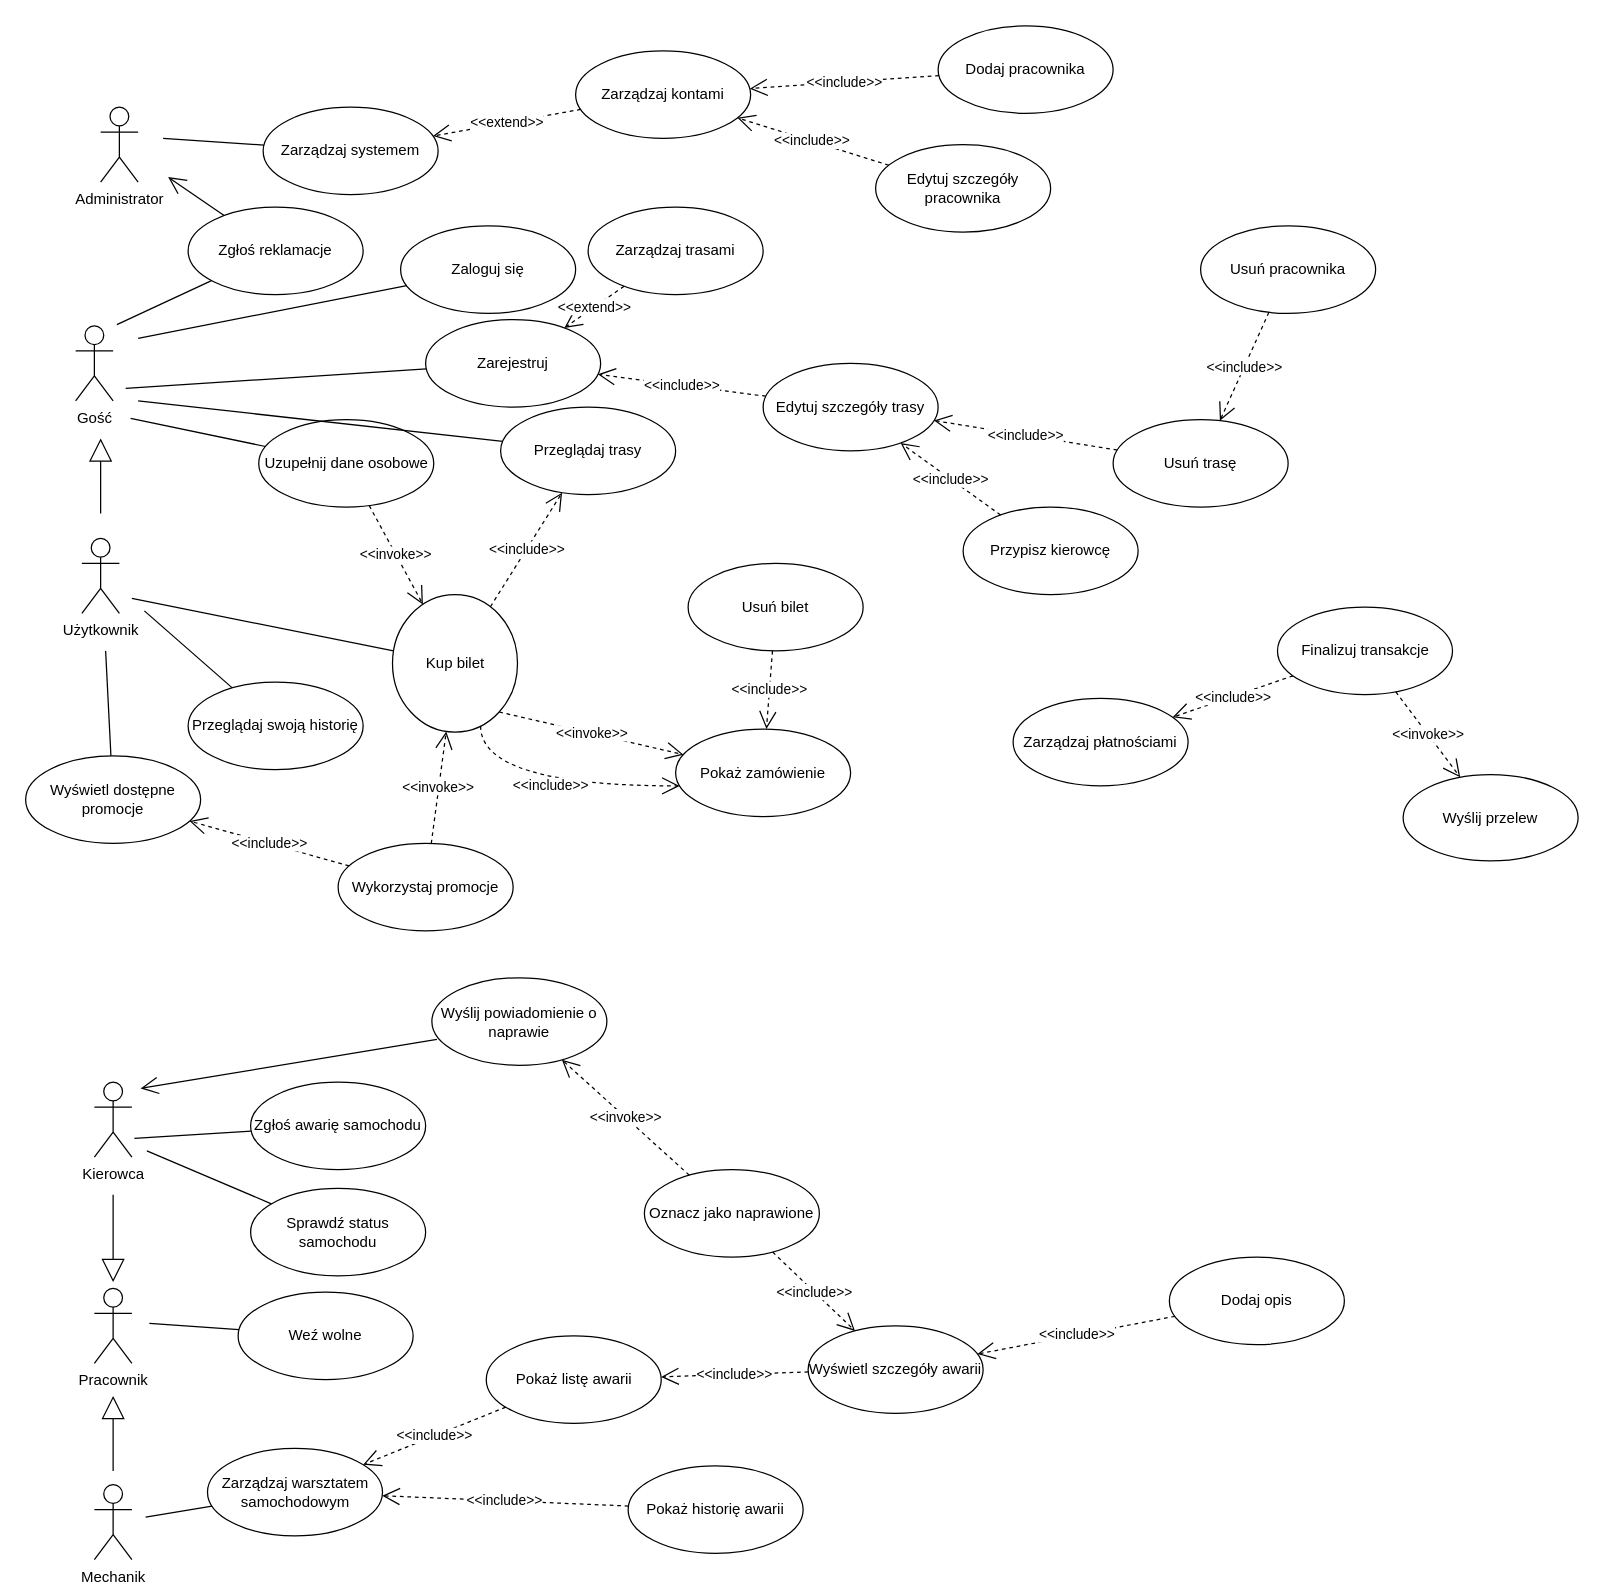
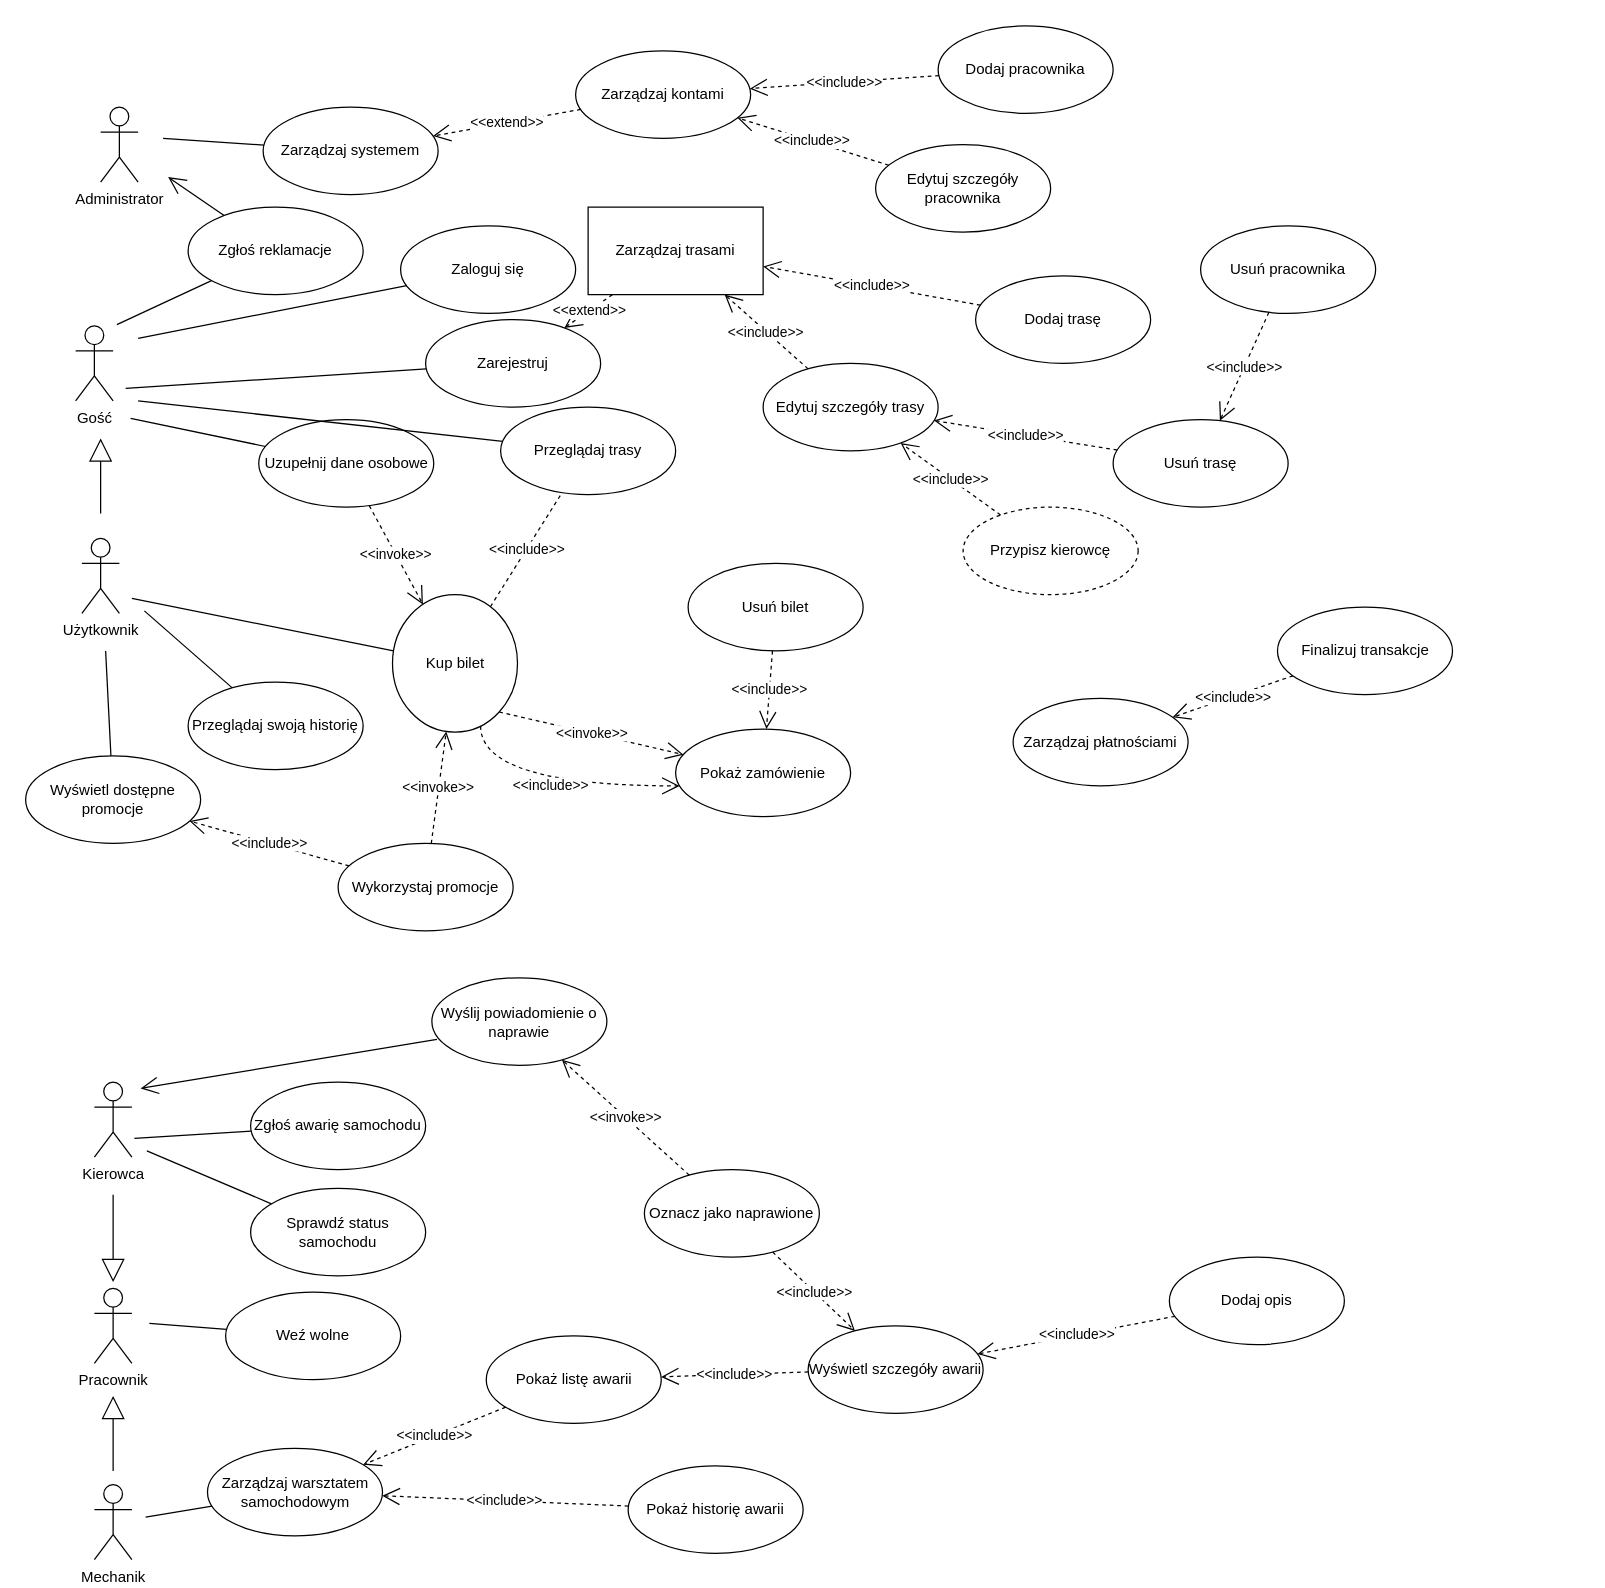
node "Zarządzaj trasami": shape ellipse -> rectangle
edge "Dodaj trasę" -> "Zarządzaj trasami": added, label "<<include>>"
node "Dodaj trasę": added
edge "Edytuj szczegóły trasy" -> "Zarejestruj": now "Edytuj szczegóły trasy" -> "Zarządzaj trasami"
edge "Kup bilet" -> "Przeglądaj trasy": arrowhead open -> none
node "Przypisz kierowcę": style solid -> dashed
edge "Finalizuj transakcje" -> "Wyślij przelew": removed, label "<<invoke>>"
node "Wyślij przelew": removed
node "Weź wolne": moved (326, 1336) -> (313, 1336)
